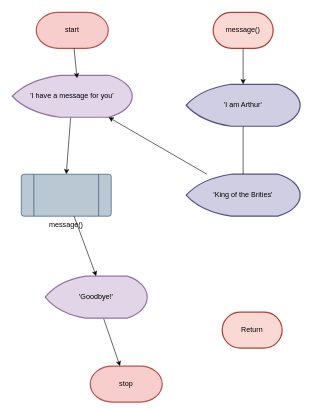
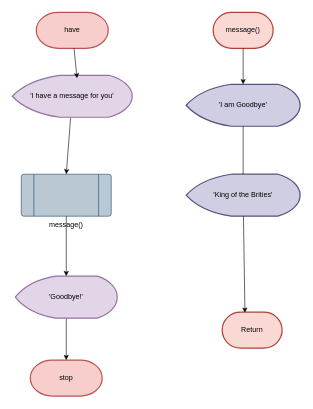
node "start": label "start" -> "have"
node "'I am Arthur'": label "'I am Arthur'" -> "'I am Goodbye'"
edge "'King of the Brities'" -> "'I have a message for you'": now "'King of the Brities'" -> "Return"
node "'Goodbye!'": moved (96, 297) -> (66, 297)
node "stop": moved (126, 384) -> (66, 378)
